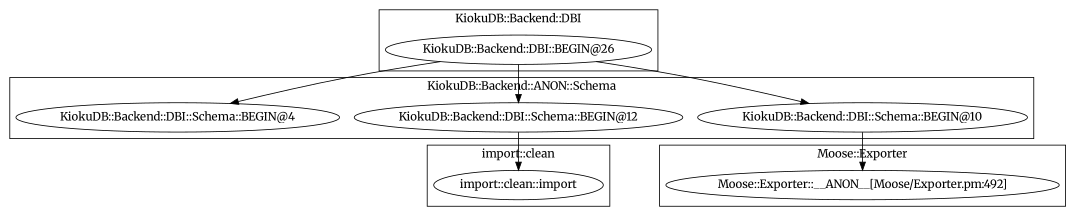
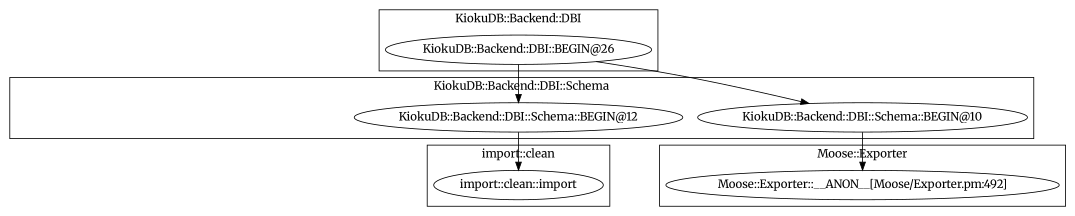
cluster "KiokuDB::Backend::ANON::Schema": label "KiokuDB::Backend::ANON::Schema" -> "KiokuDB::Backend::DBI::Schema"
node "KiokuDB::Backend::DBI::Schema::BEGIN@4": removed
